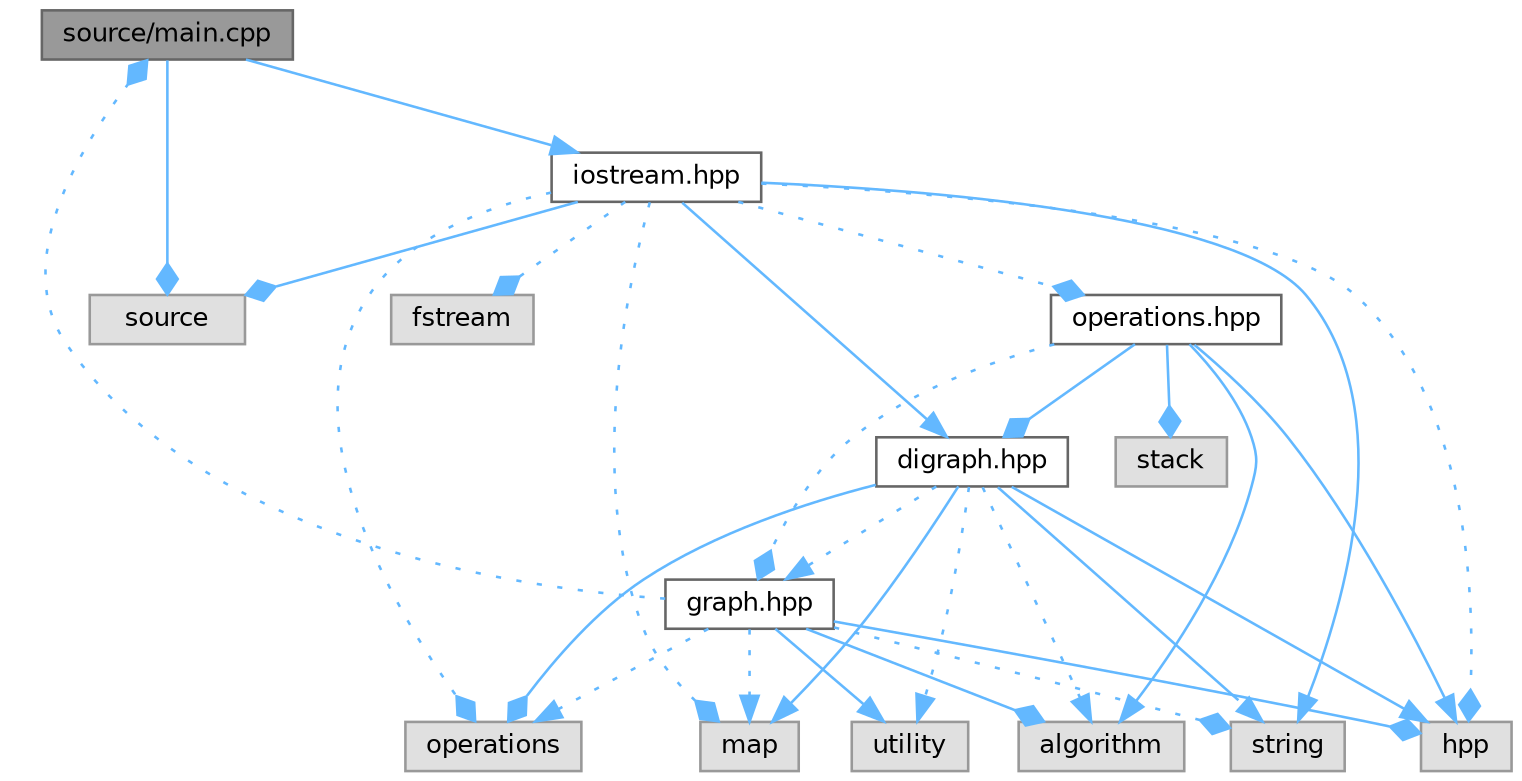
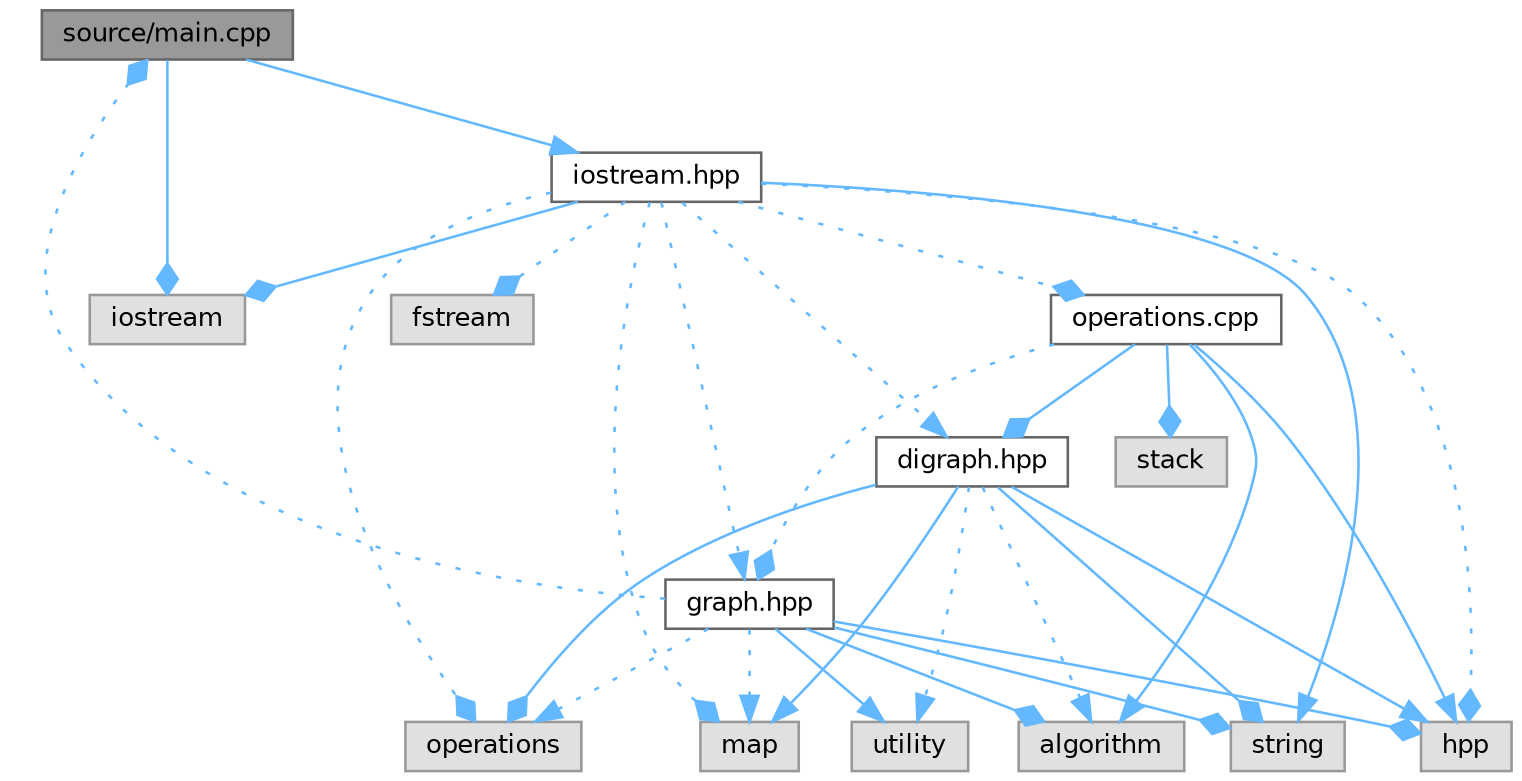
edge "iostream.hpp" -> "digraph.hpp": style solid -> dotted
node "source": label "source" -> "iostream"
node "operations.hpp": label "operations.hpp" -> "operations.cpp"
edge "digraph.hpp" -> "graph.hpp": now "iostream.hpp" -> "graph.hpp"
edge "digraph.hpp" -> "string": arrowhead normal -> diamond
edge "graph.hpp" -> "string": style dotted -> solid
